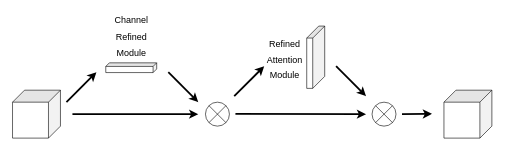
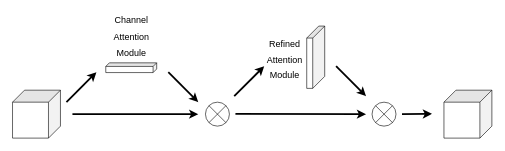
node "Channel Refined Module": label "Channel Refined Module" -> "Channel Attention Module"
